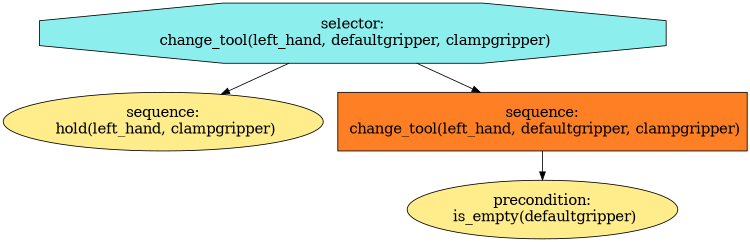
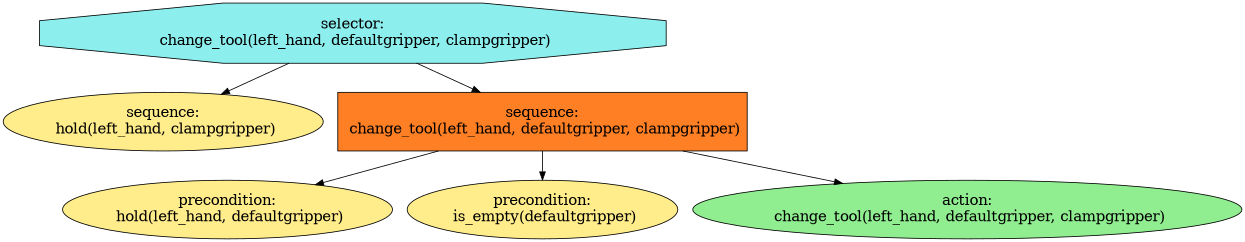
node "precondition: hold(left_hand, defaultgripper)": added
node "action: change_tool(left_hand, defaultgripper, clampgripper)": added
